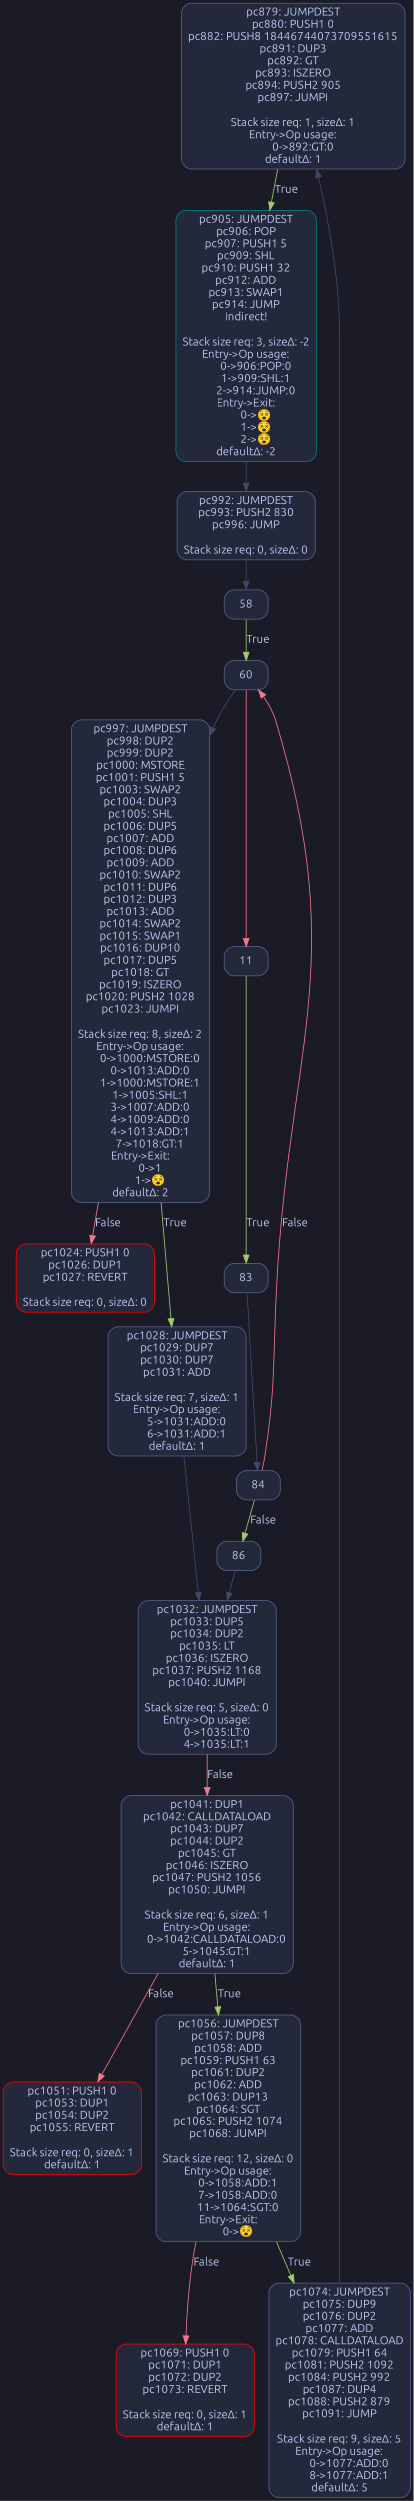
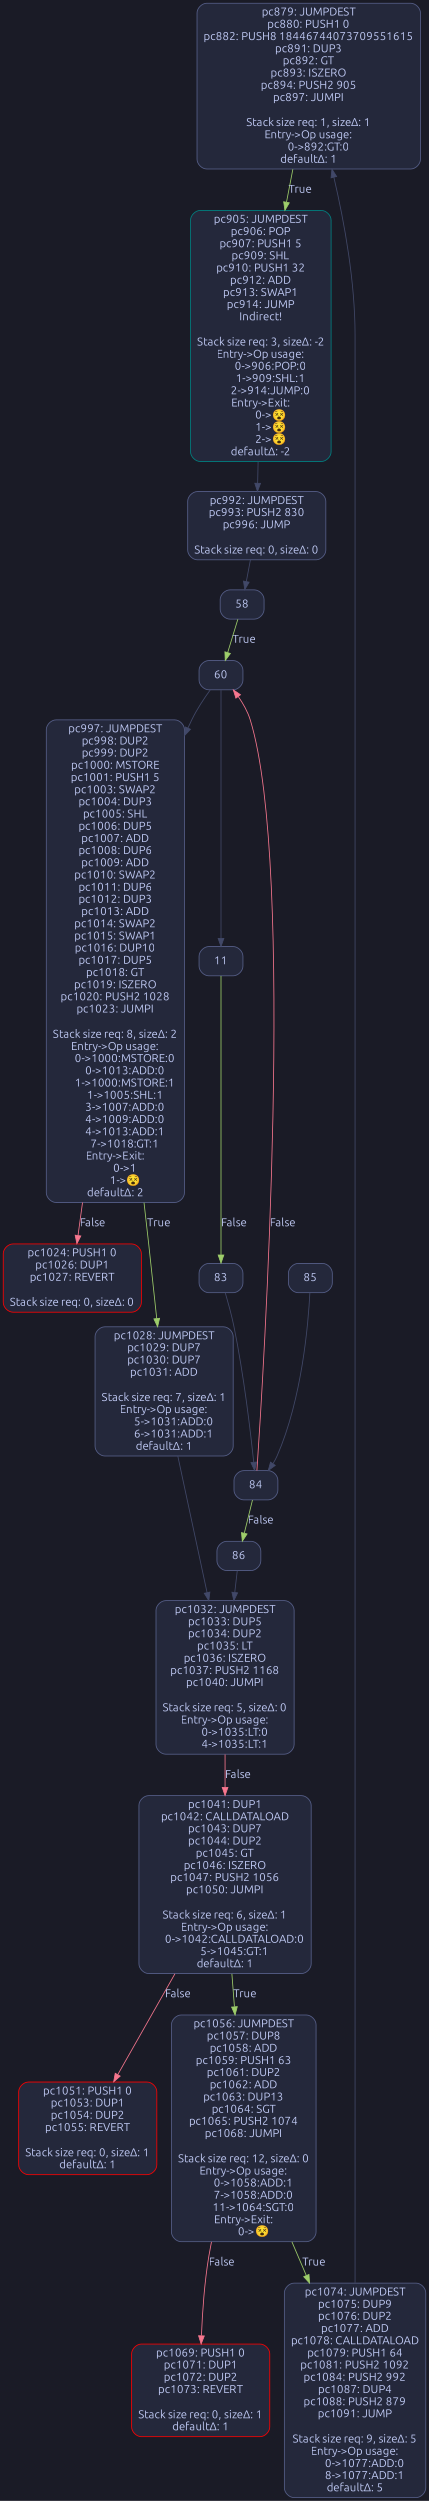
edge "60" -> "11": color #f7768e -> #414868
edge "11" -> "83": label "True" -> "False"
node "85": added
